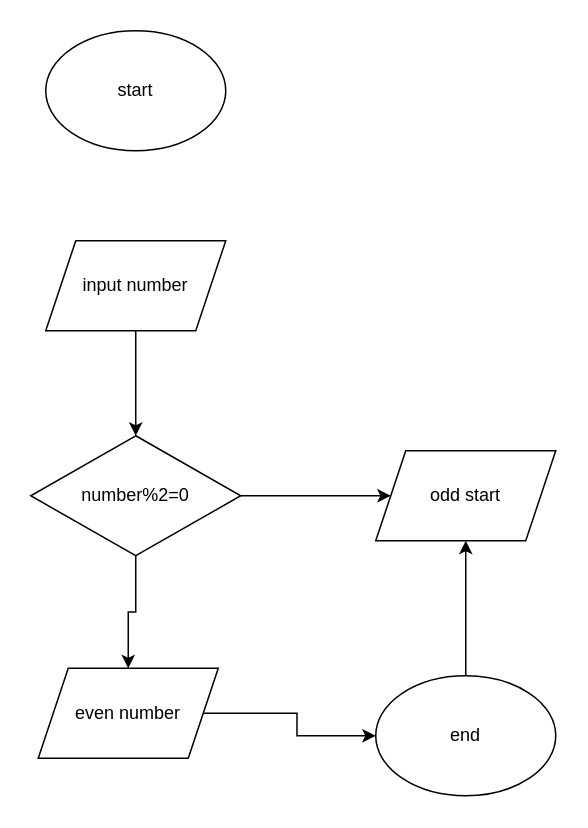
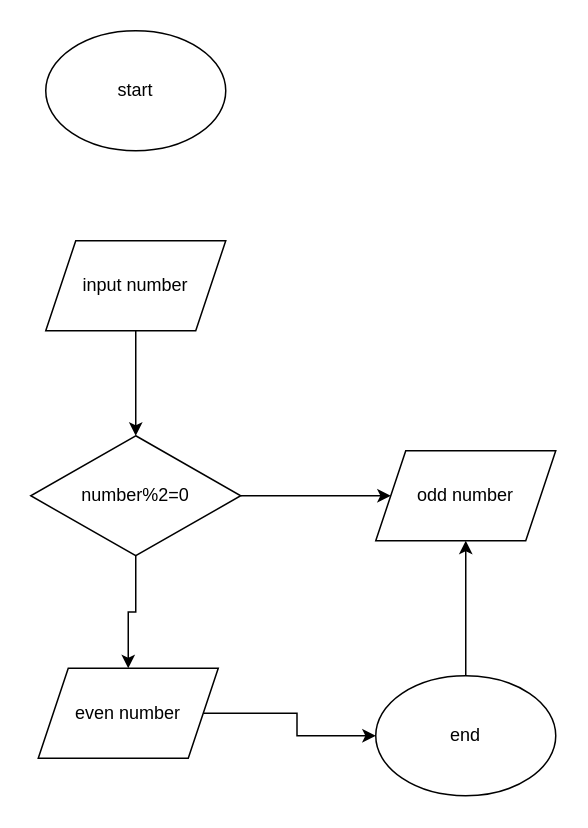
node "odd start": label "odd start" -> "odd number"
